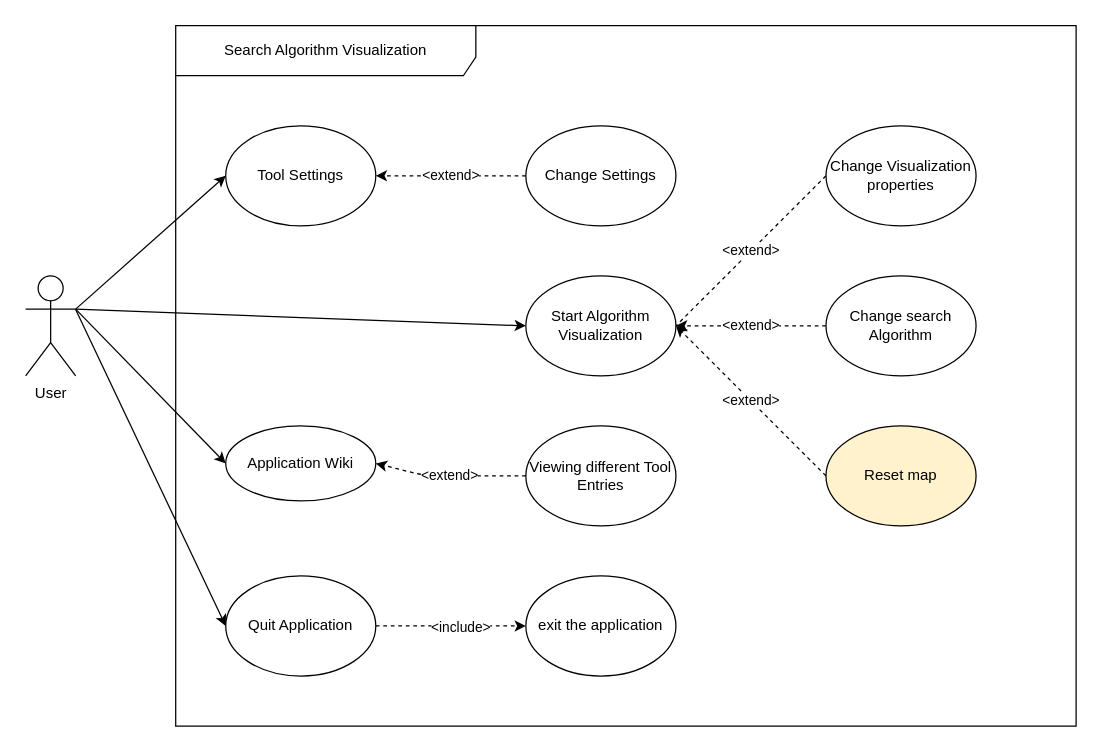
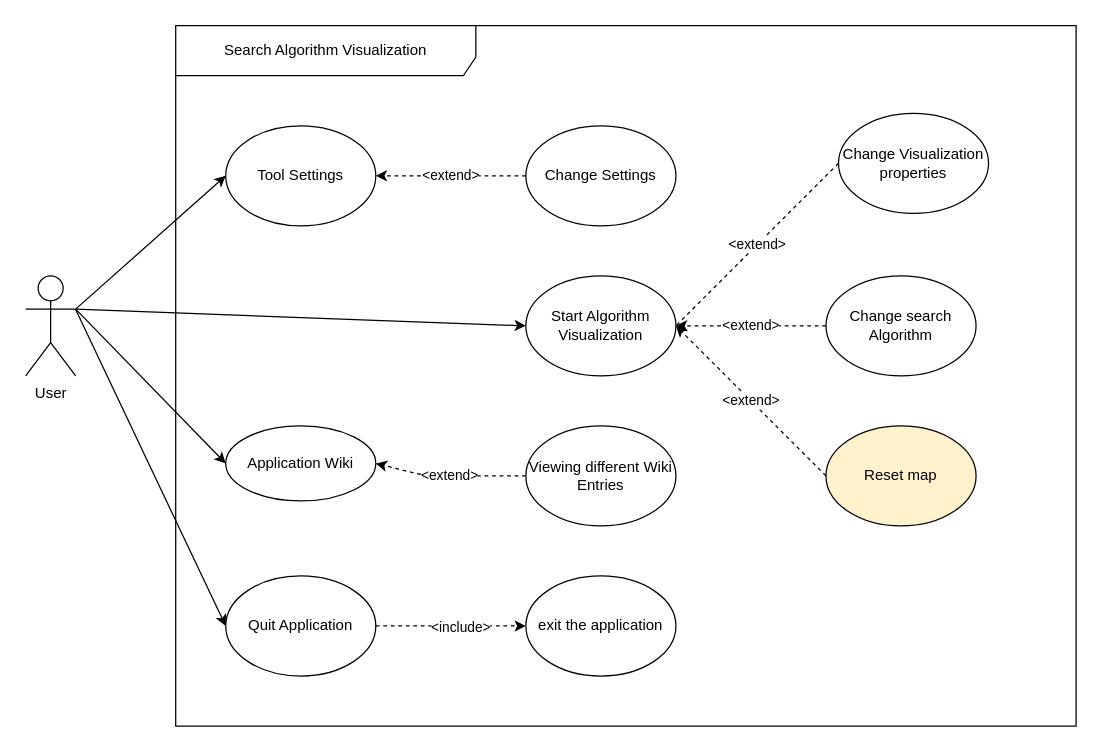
node "Change Visualization properties": moved (901, 176) -> (913, 163)
node "Viewing different Tool Entries": label "Viewing different Tool Entries" -> "Viewing different Wiki Entries"
